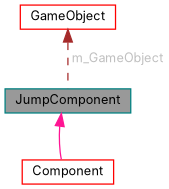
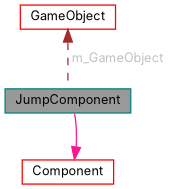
edge "Component" -> "JumpComponent": reversed
